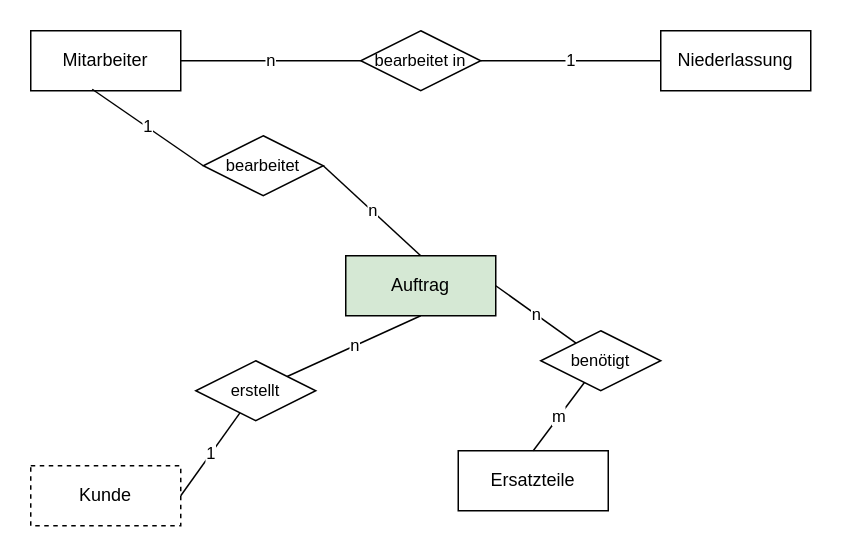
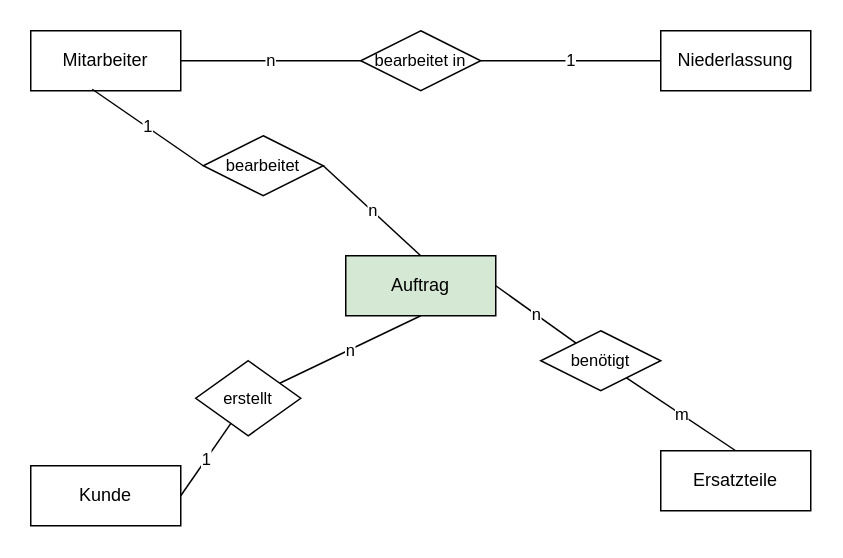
node "erstellt": size 120x60 -> 105x75
node "Ersatzteile": moved (533, 481) -> (736, 481)
node "Kunde": style dashed -> solid
